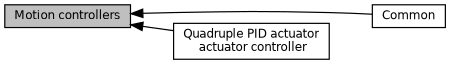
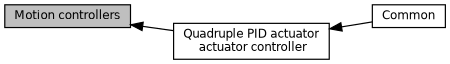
edge "Common" -> "Motion controllers": now "Common" -> "Quadruple PID actuator actuator controller"
